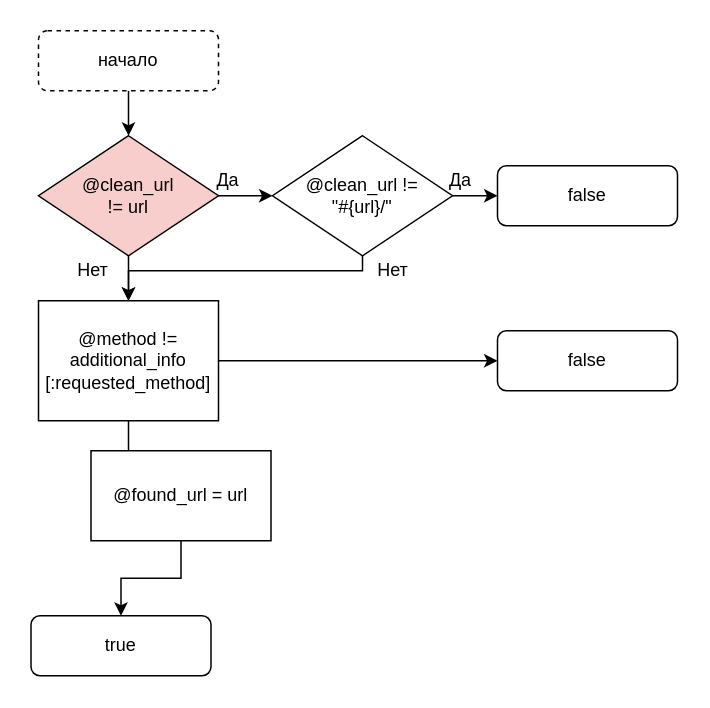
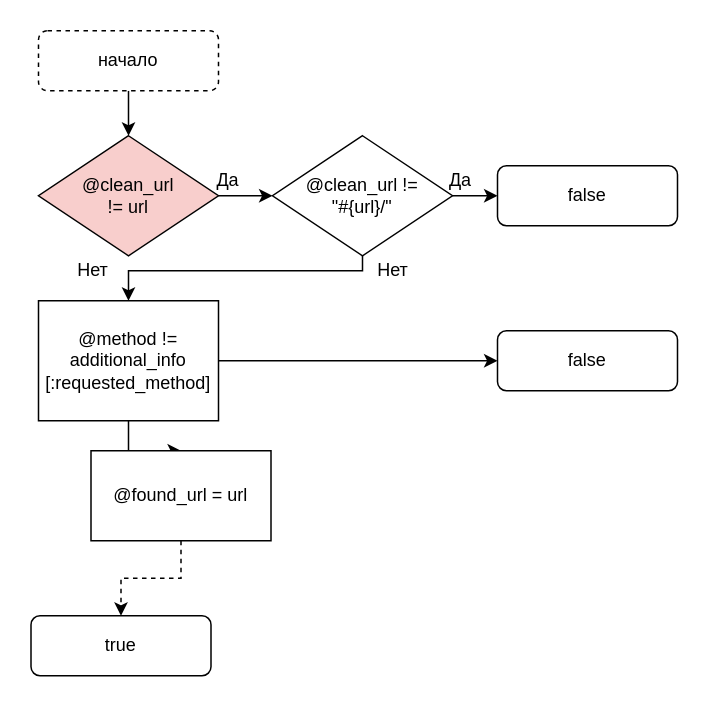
edge "@clean_url != url" -> "@method != additional_info [:requested_method]": removed
edge "@method != additional_info [:requested_method]" -- "@found_url = url": arrowhead none -> classic
edge "@found_url = url" -> "true": style solid -> dashed
